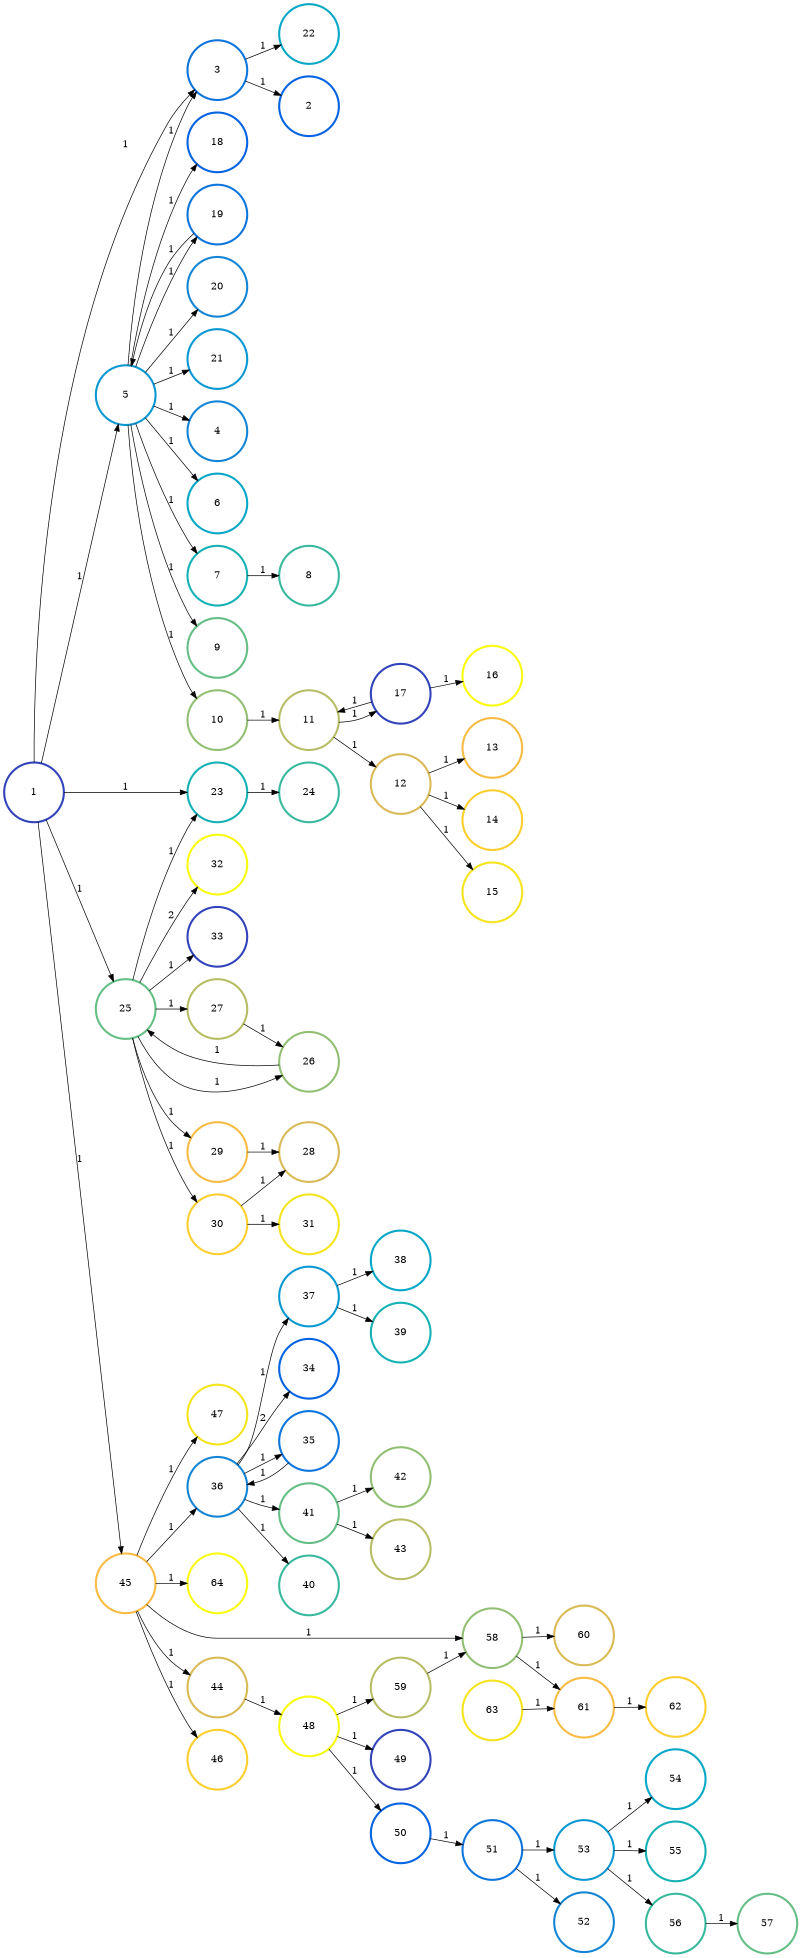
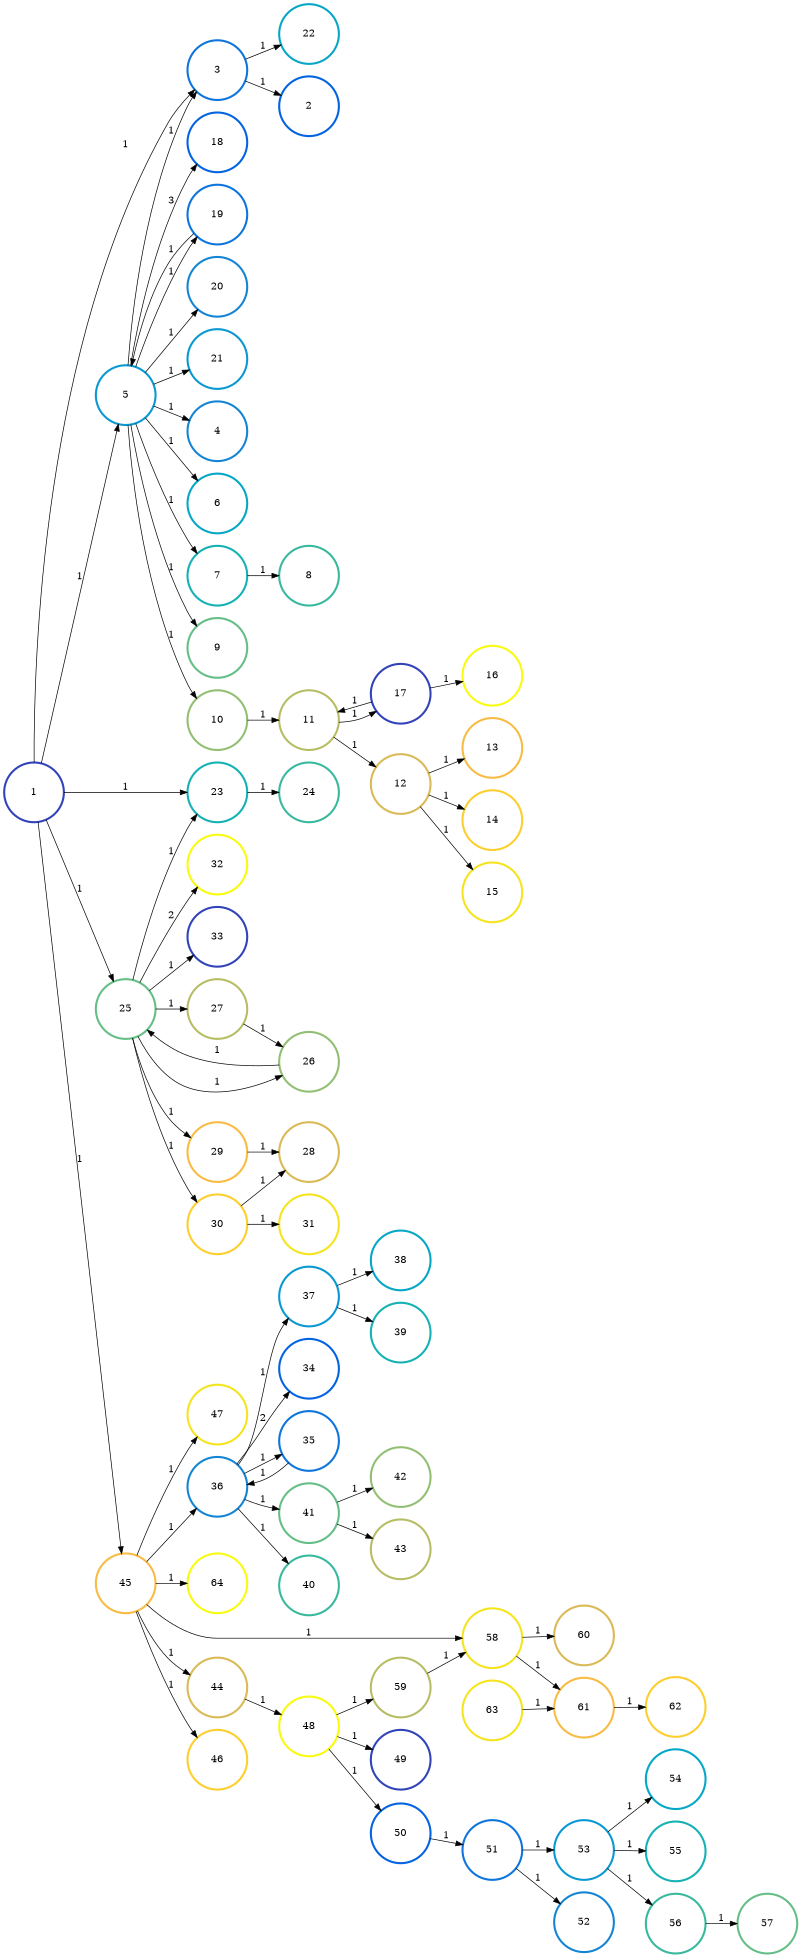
edge "5" -> "18": label "1" -> "3"
node "58": color #92bf73 -> #f5e41d
